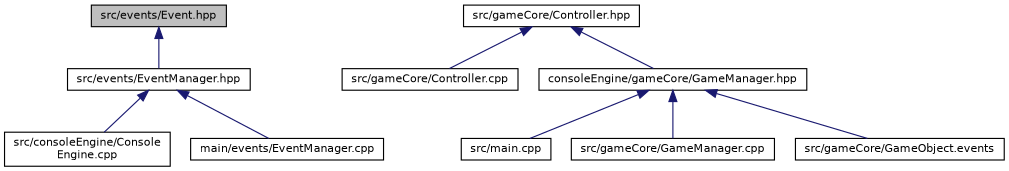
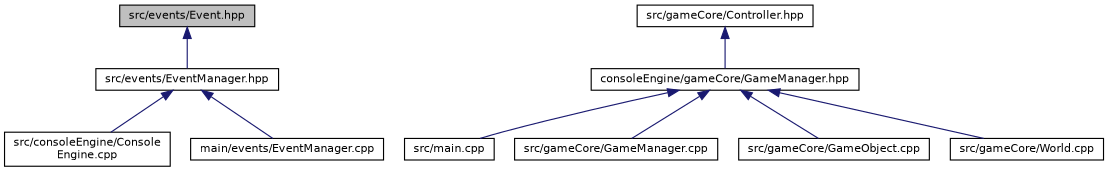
node "src/gameCore/Controller.cpp": removed
node "src/gameCore/GameObject.events": label "src/gameCore/GameObject.events" -> "src/gameCore/GameObject.cpp"
node "src/gameCore/World.cpp": added
